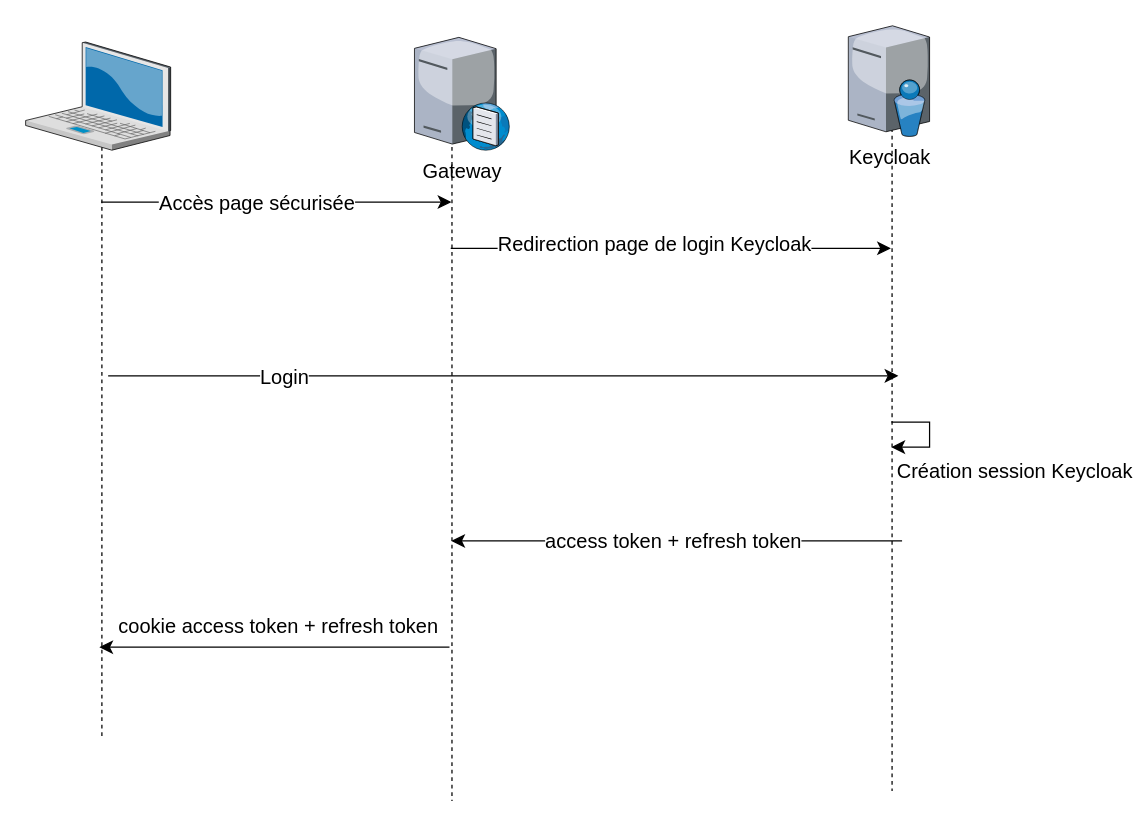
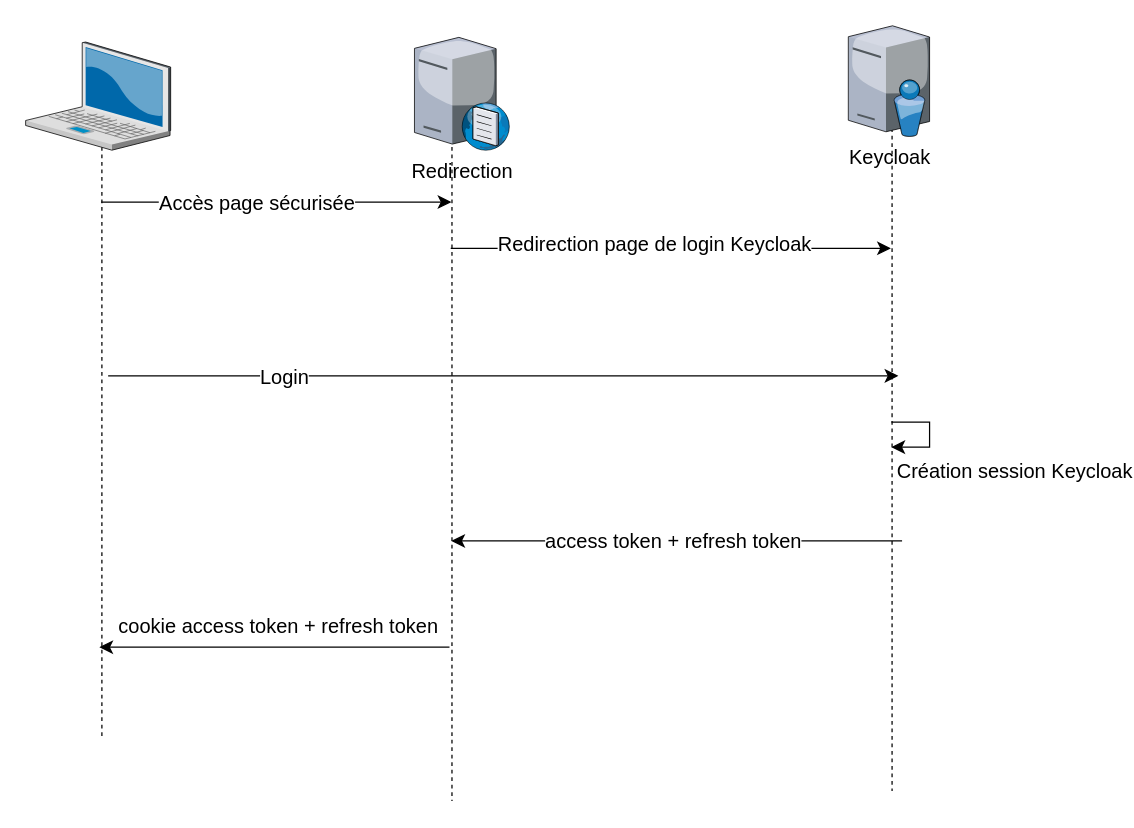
node "Gateway": label "Gateway" -> "Redirection"
